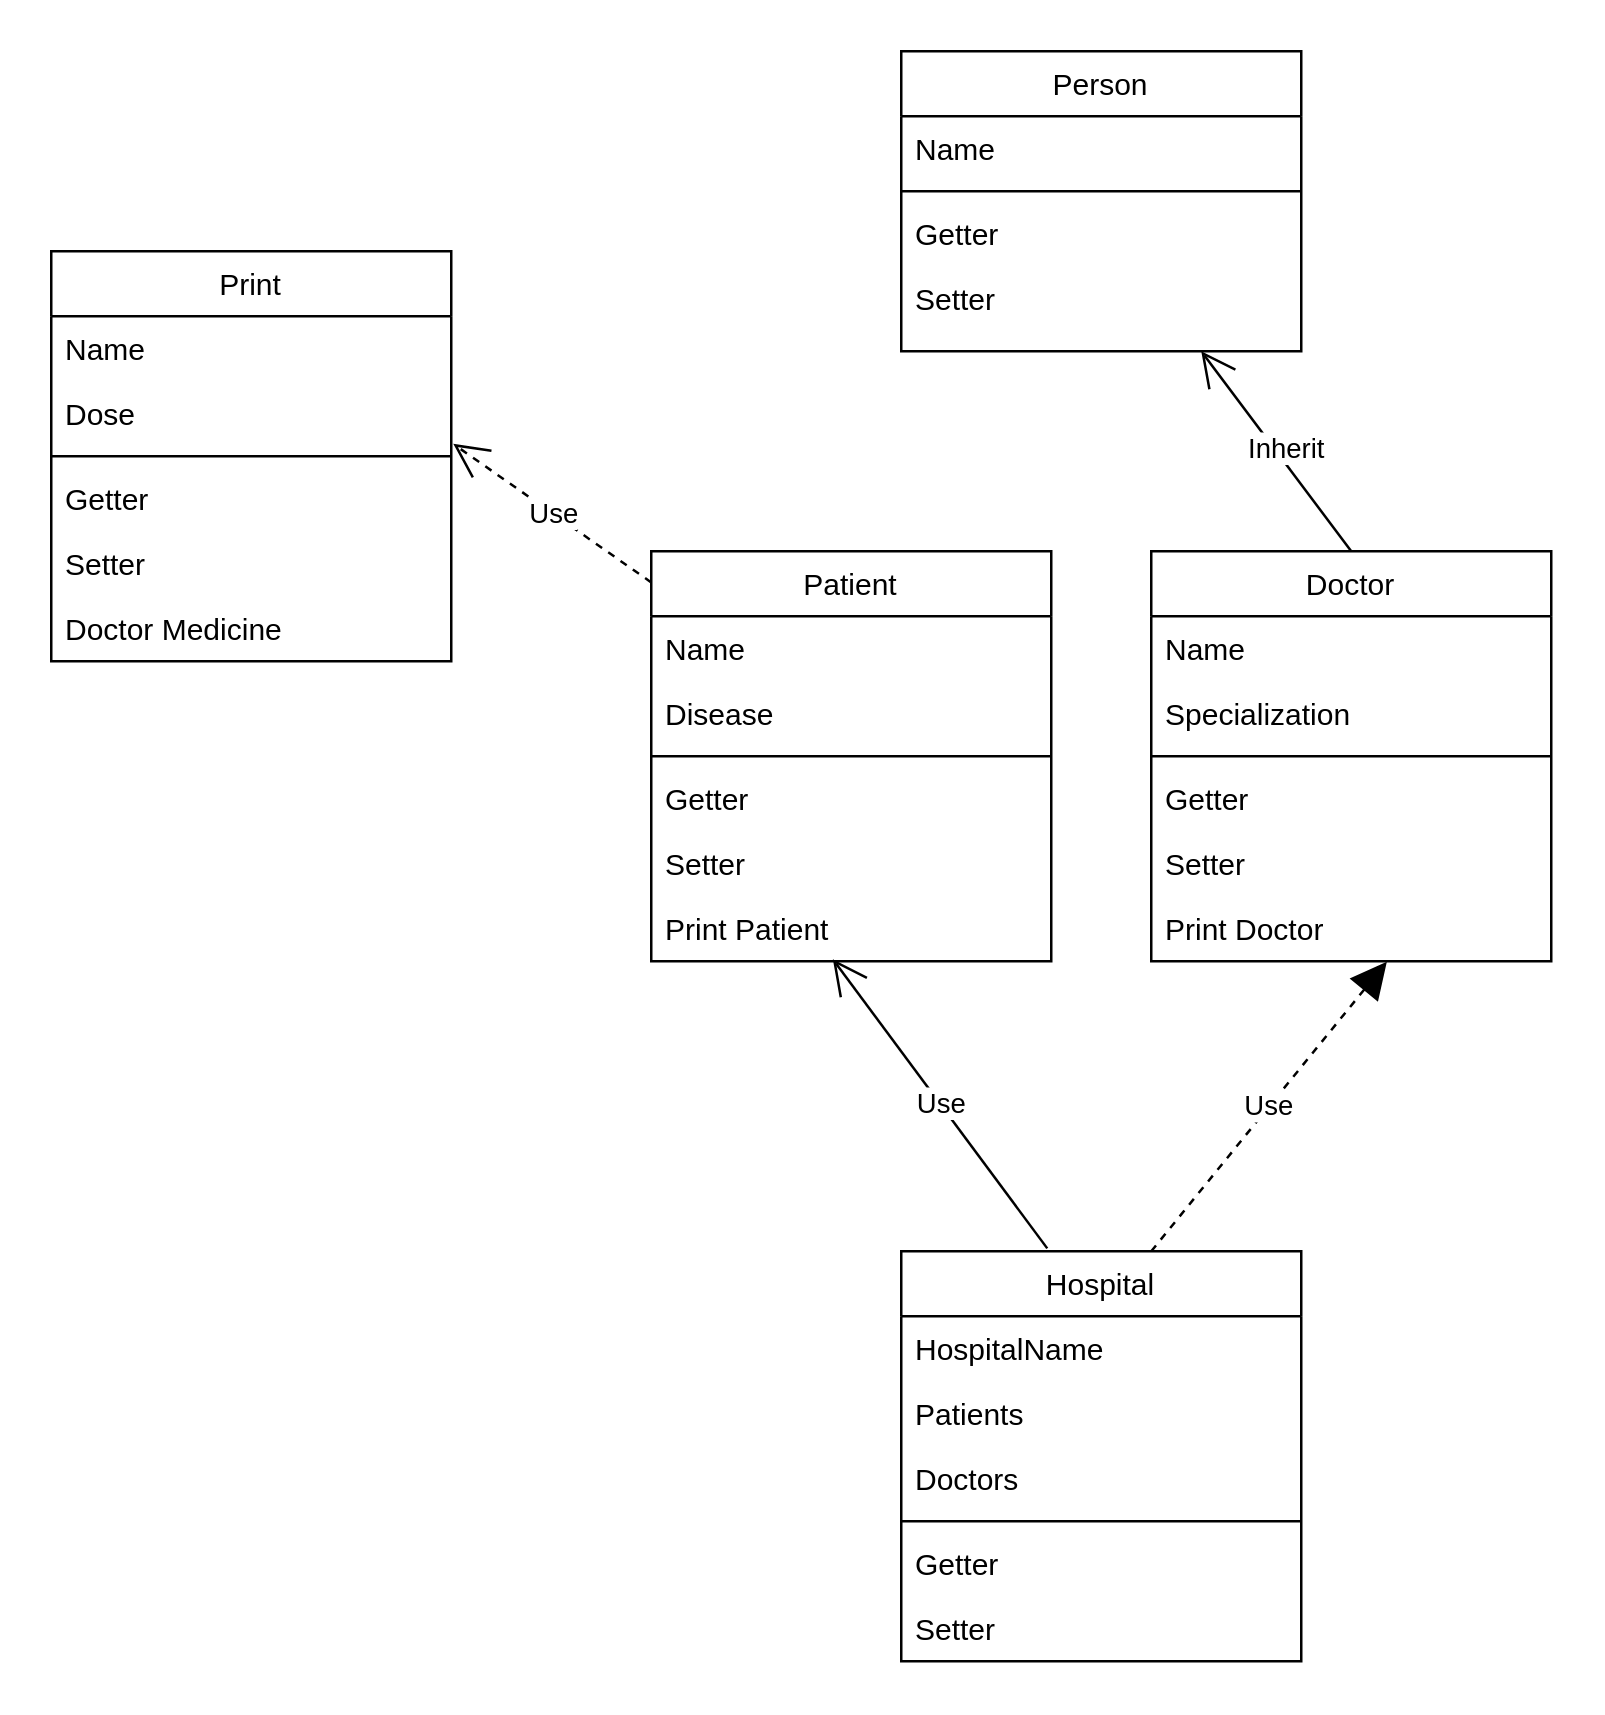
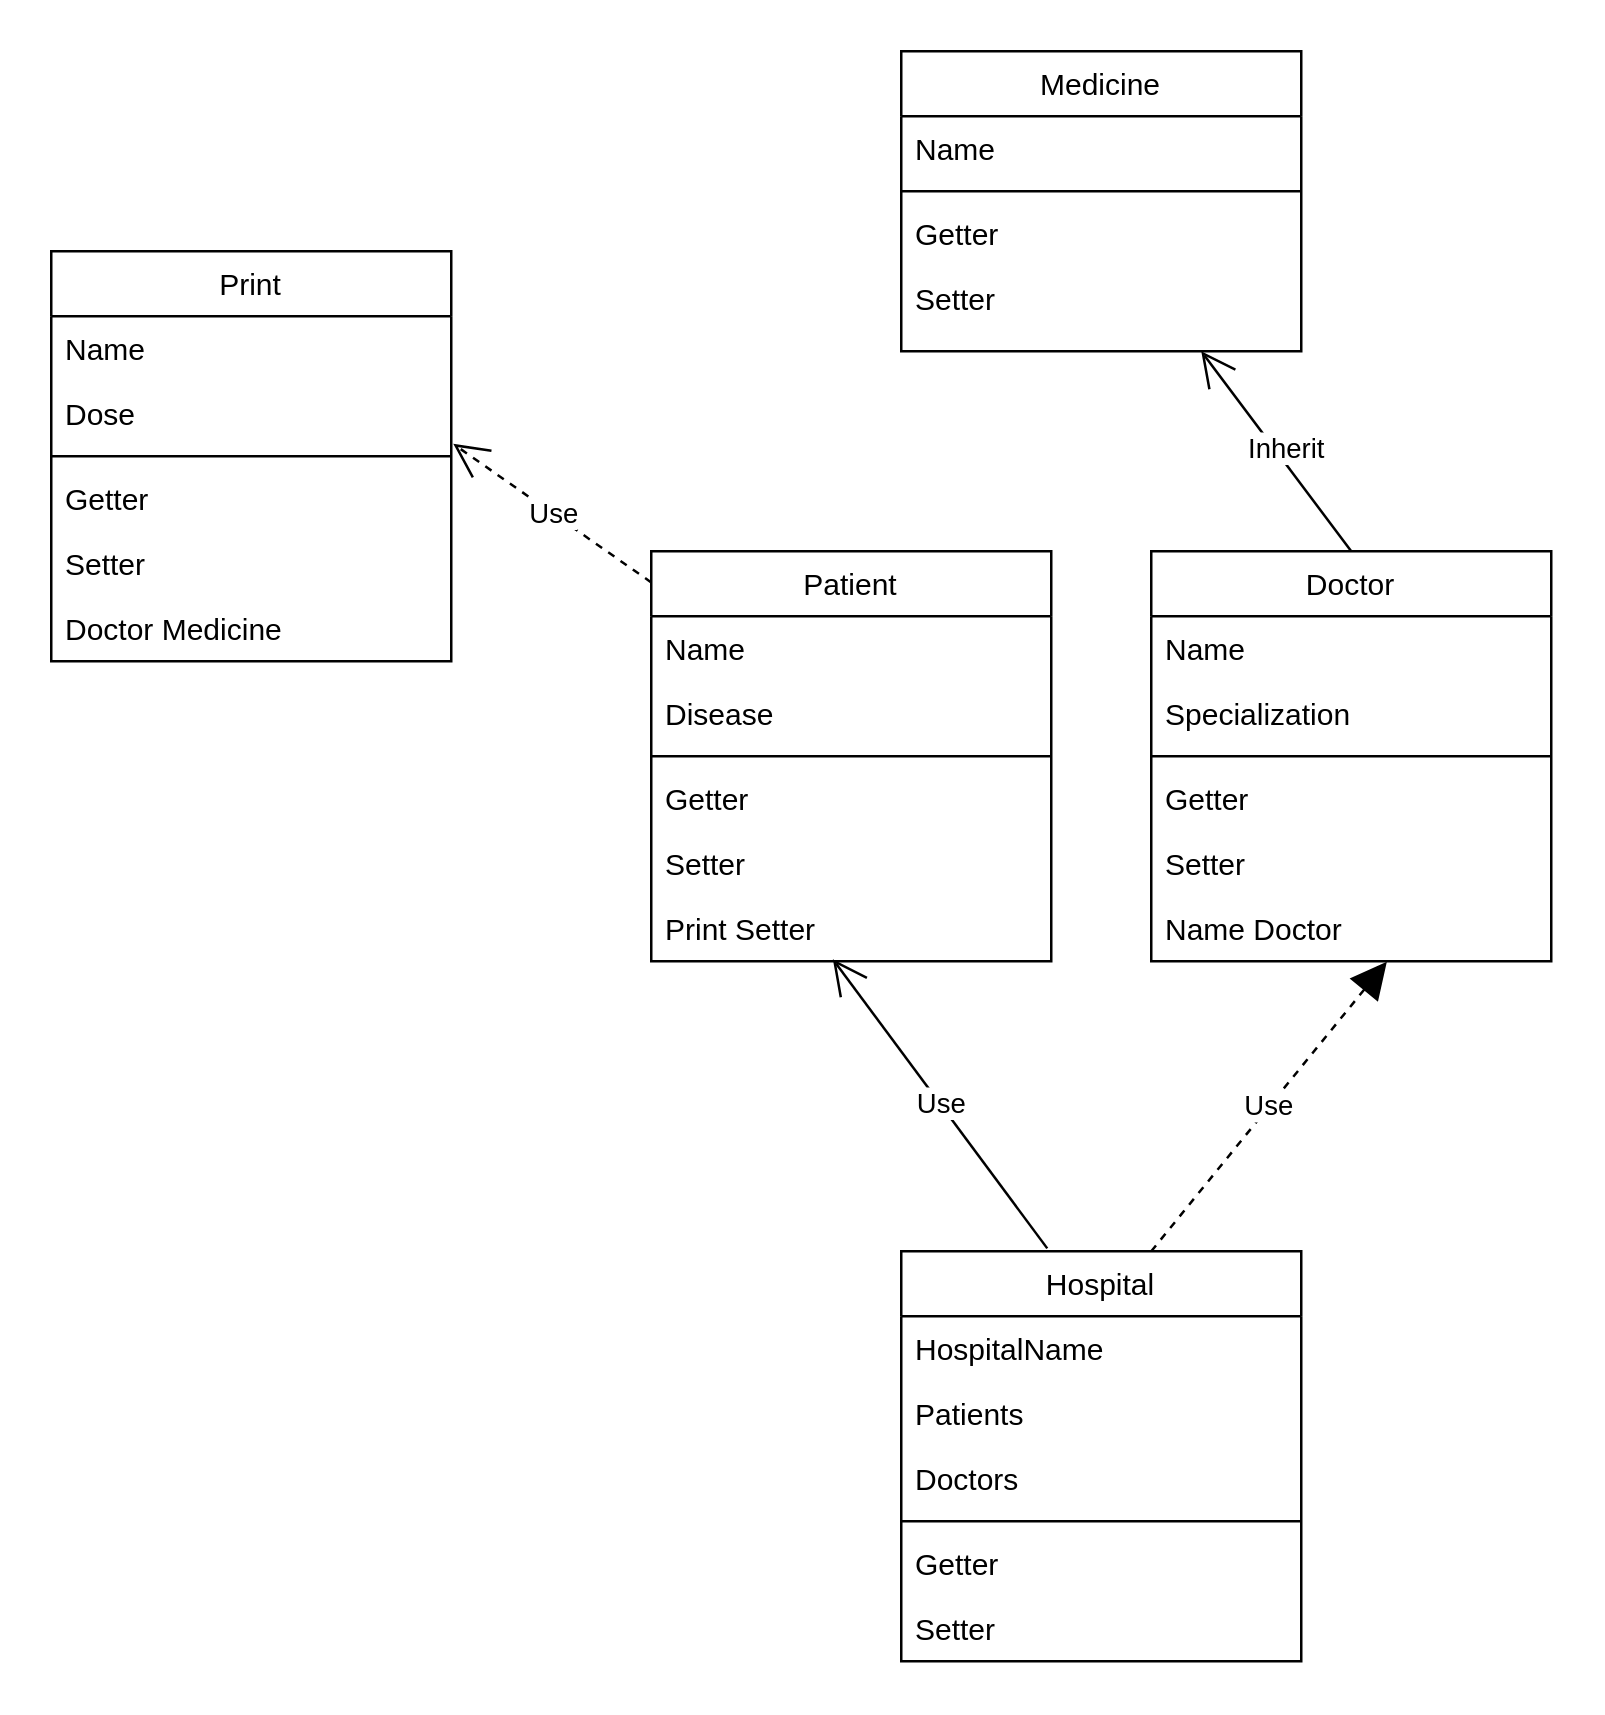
node "Person": label "Person" -> "Medicine"
node "Print Patient": label "Print Patient" -> "Print Setter"
node "Print Doctor": label "Print Doctor" -> "Name Doctor"
